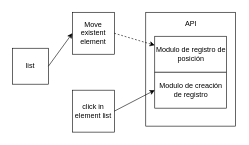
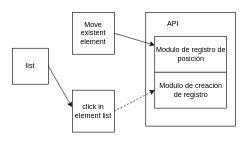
node "API": moved (191, 24) -> (173, 24)
edge "Move existent element" -> "Modulo de registro de posición": style dashed -> solid
edge "list" -> "Move existent element": removed
edge "list" -> "click in element list": added
edge "click in element list" -> "Modulo de creación de registro": style solid -> dashed
